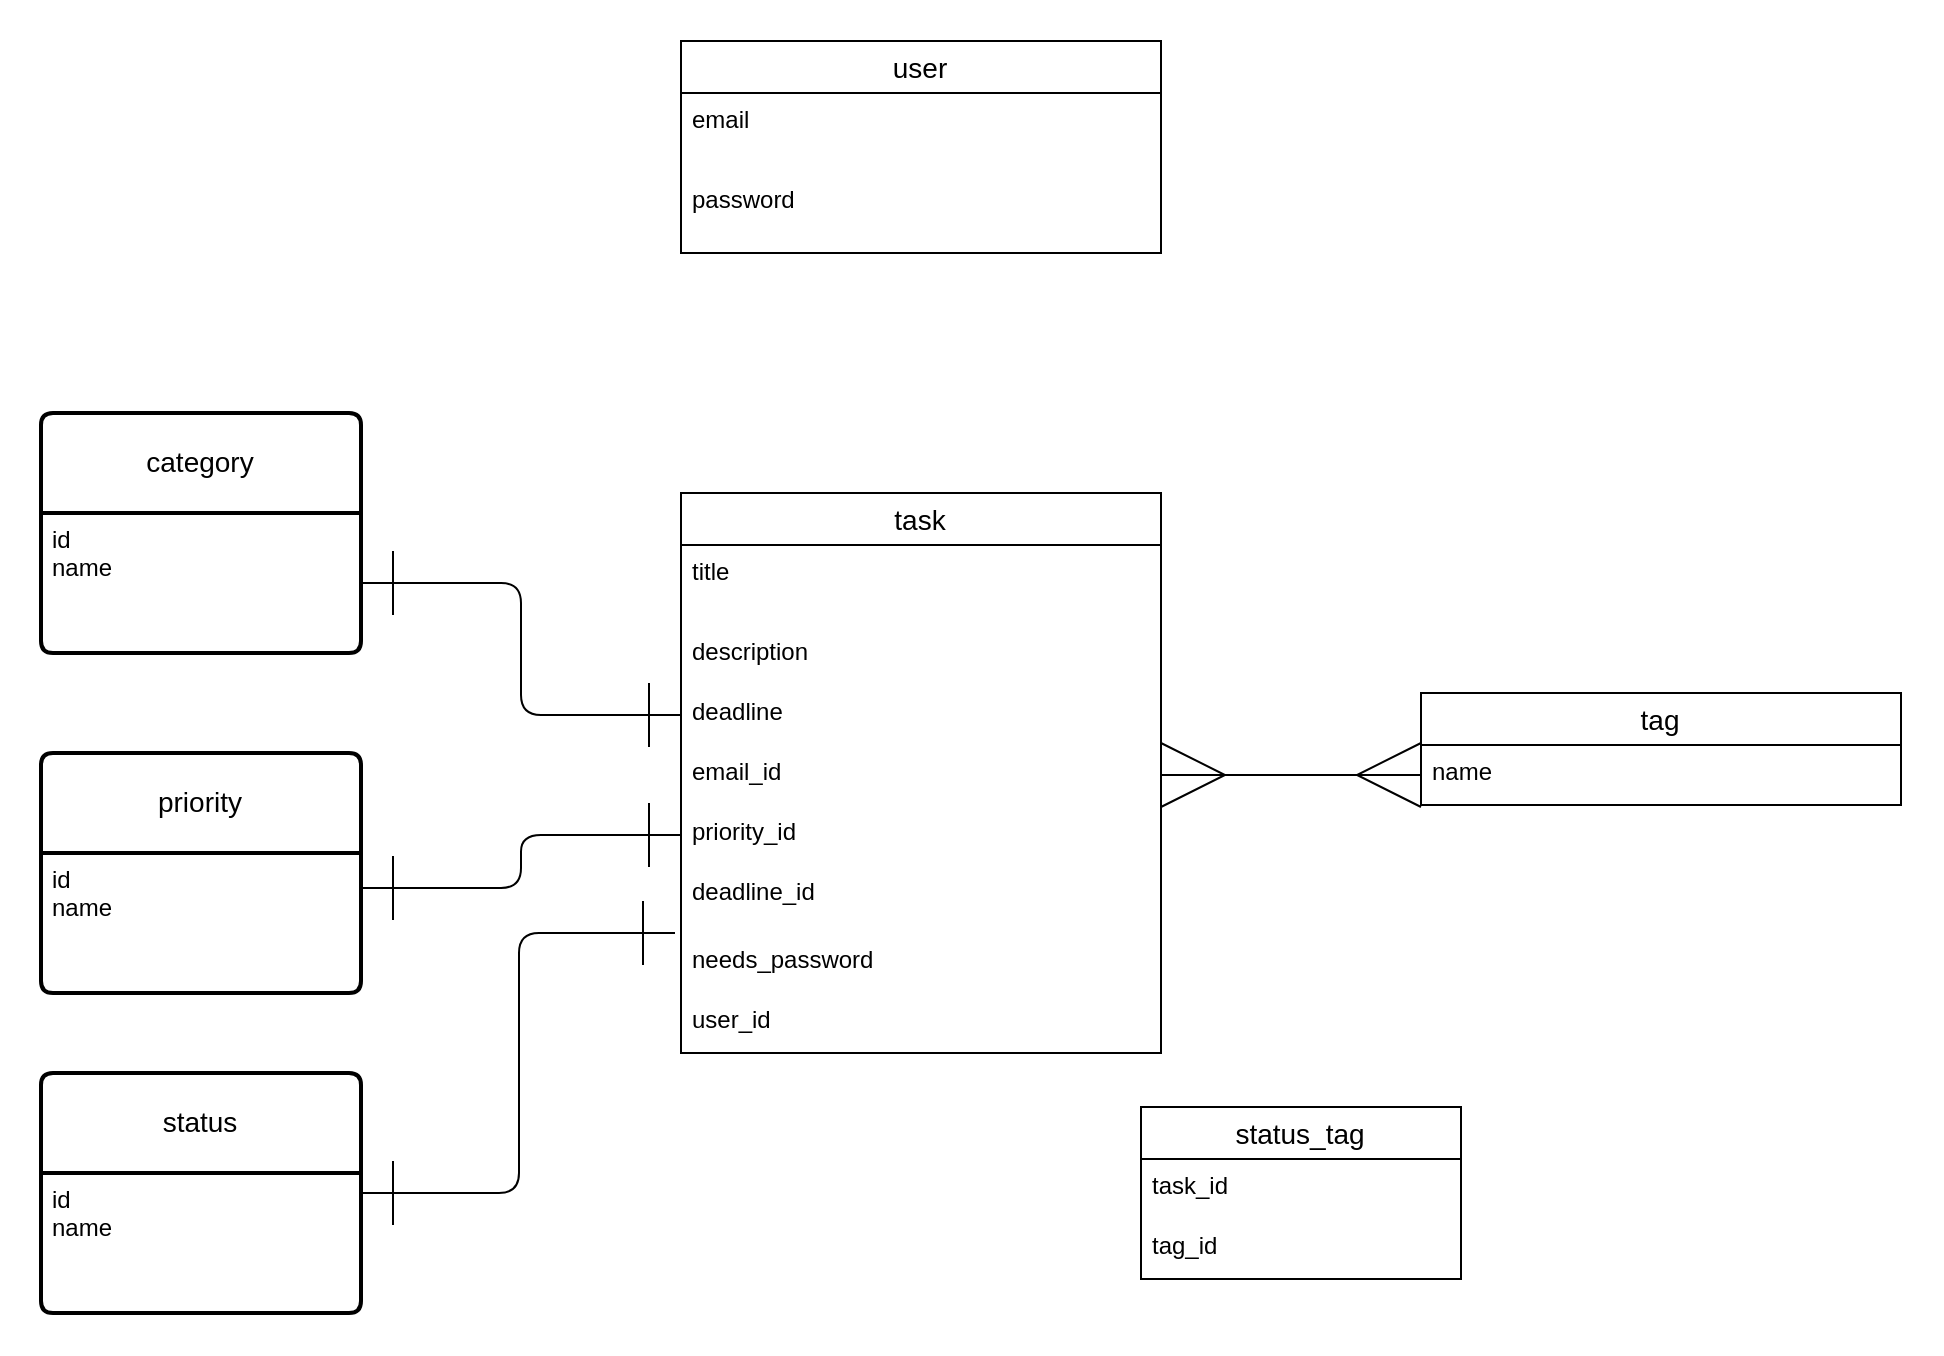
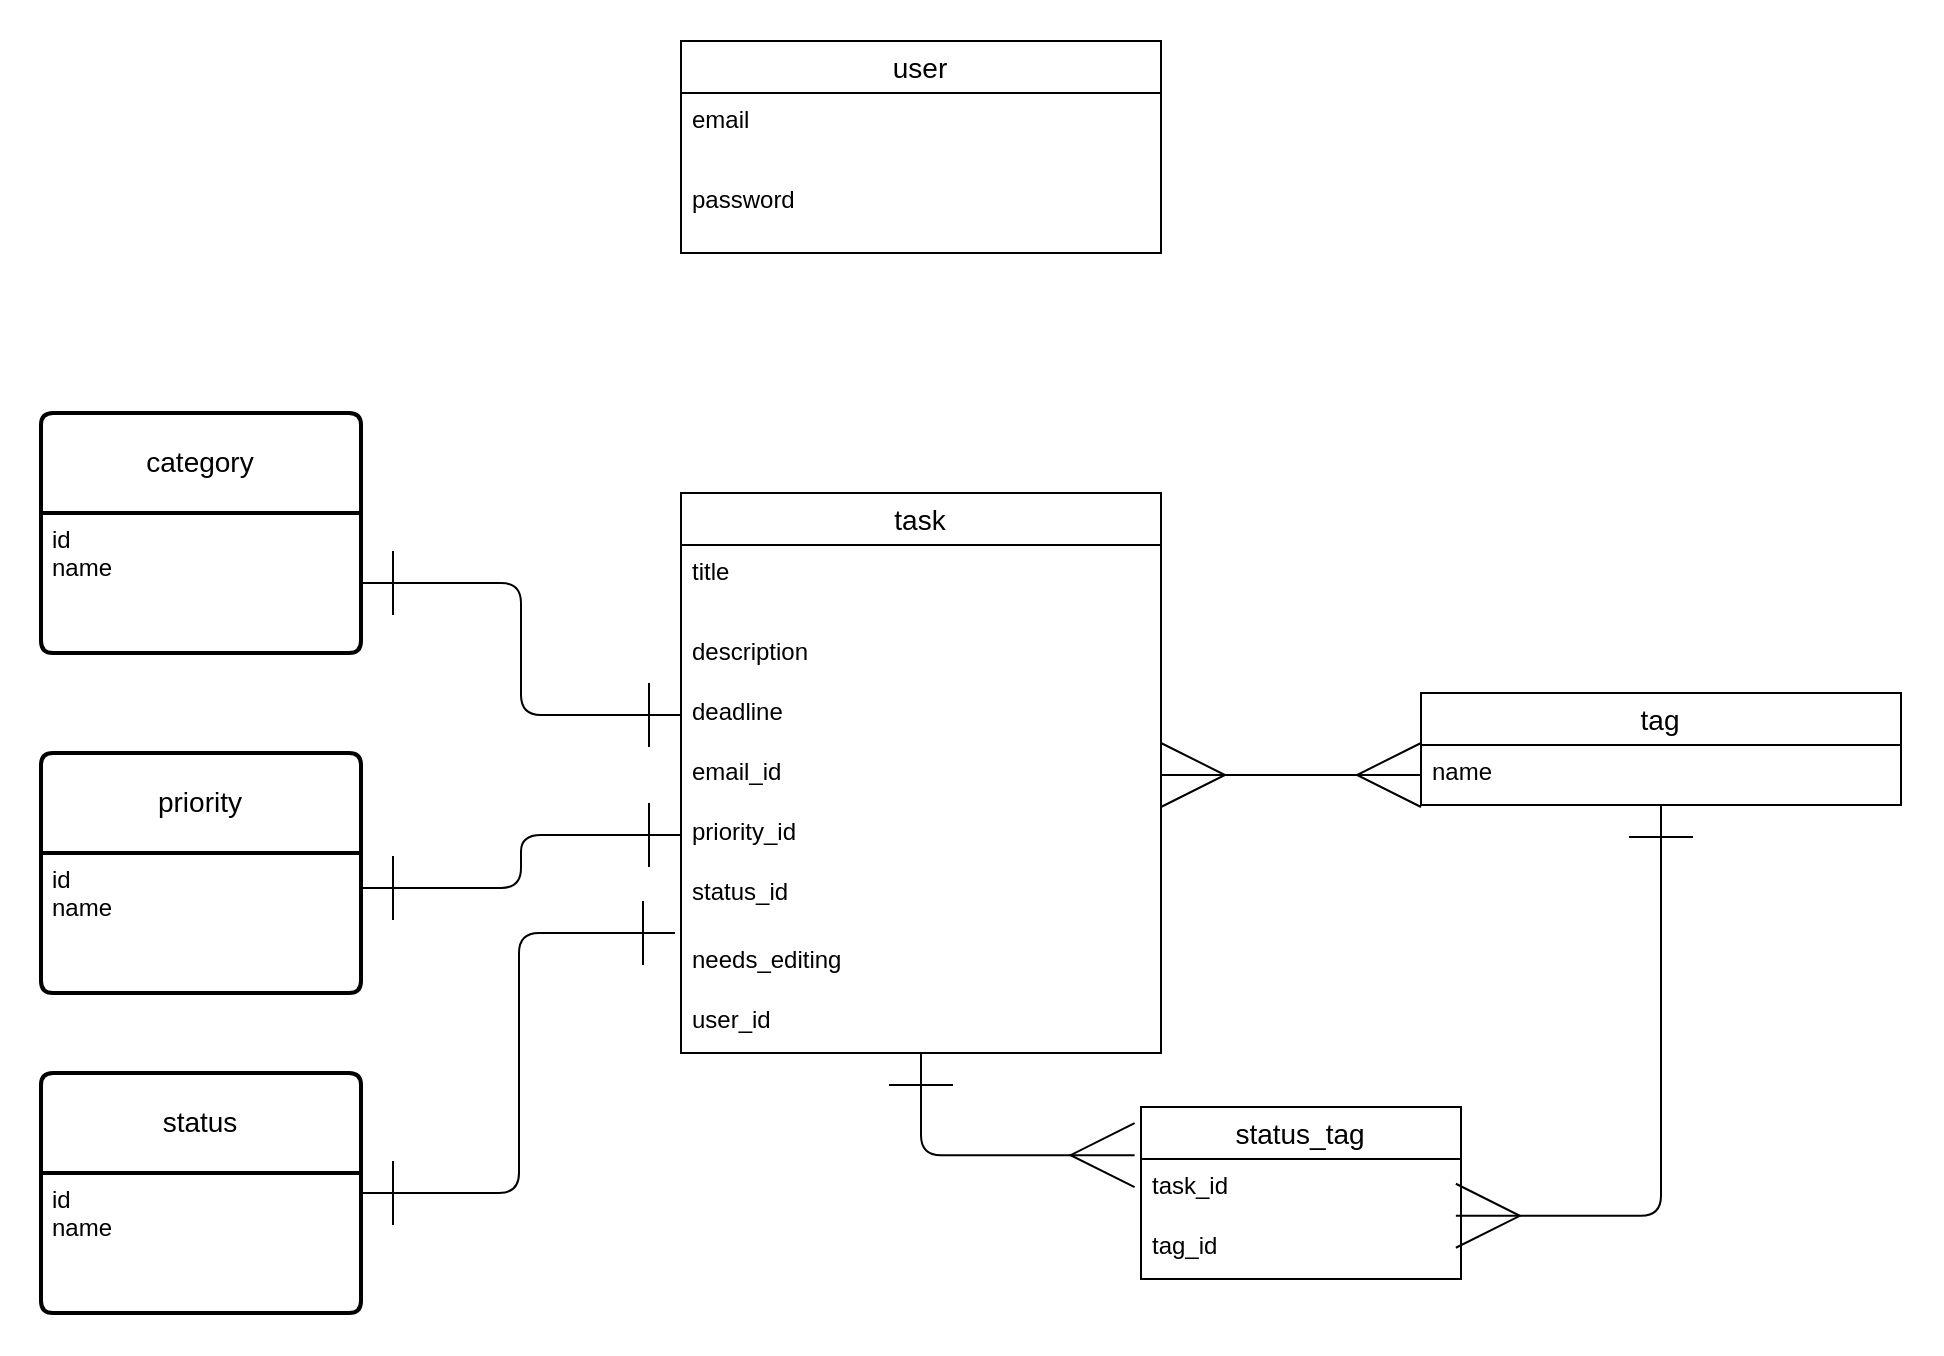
node "deadline_id": label "deadline_id" -> "status_id"
node "needs_password": label "needs_password" -> "needs_editing"
edge "tag" -- "tag_id": added
edge "task" -- "task_id": added
